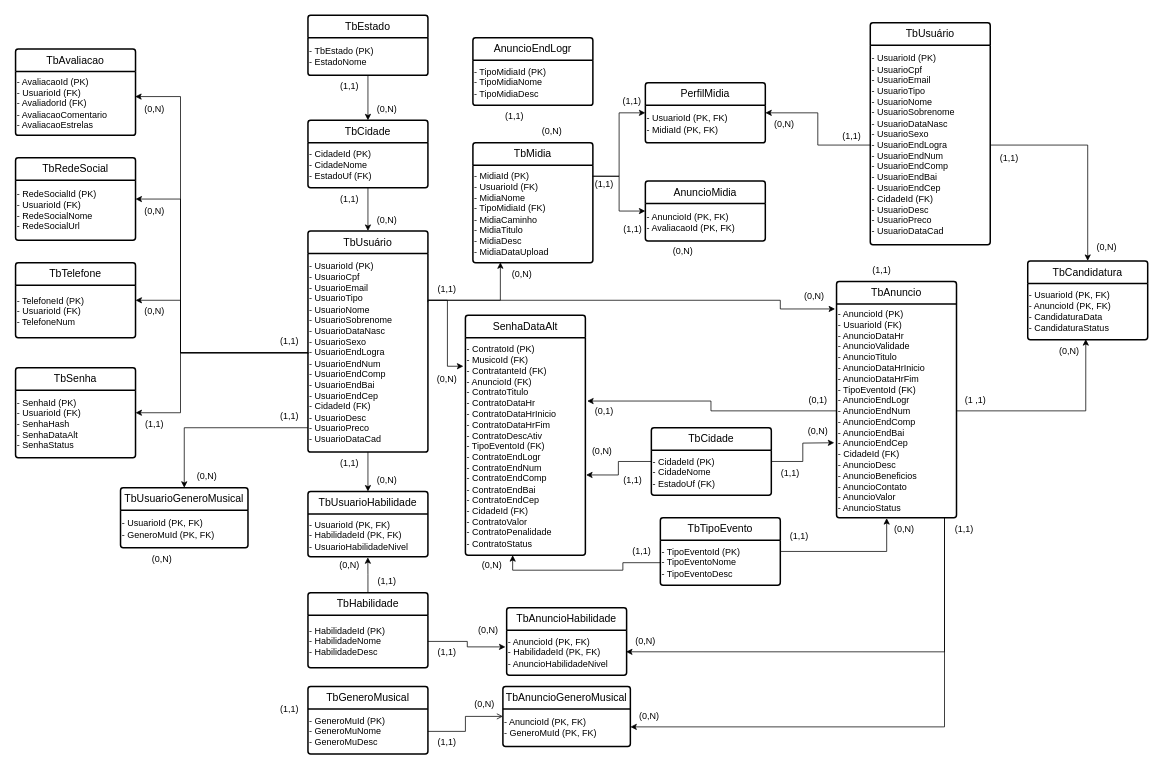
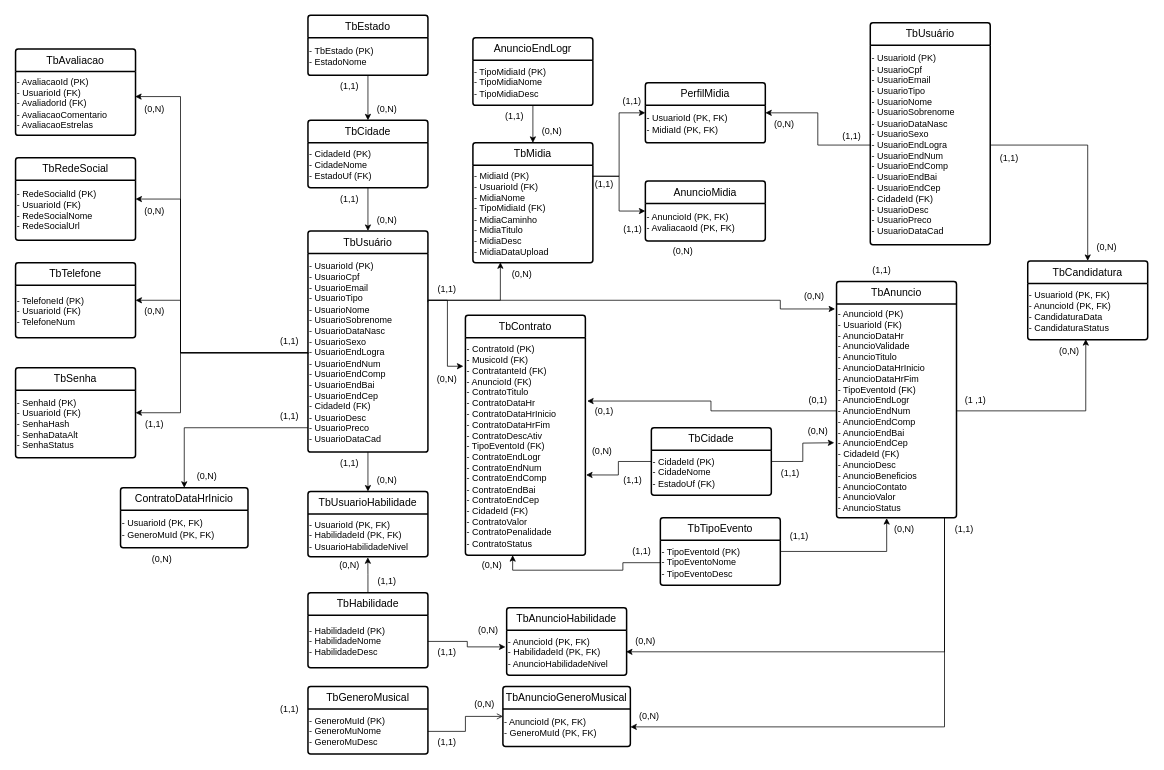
edge "AnuncioEndLogr" -> "TbMidia": added
node "SenhaDataAlt": label "SenhaDataAlt" -> "TbContrato"
node "TbUsuarioGeneroMusical": label "TbUsuarioGeneroMusical" -> "ContratoDataHrInicio"
